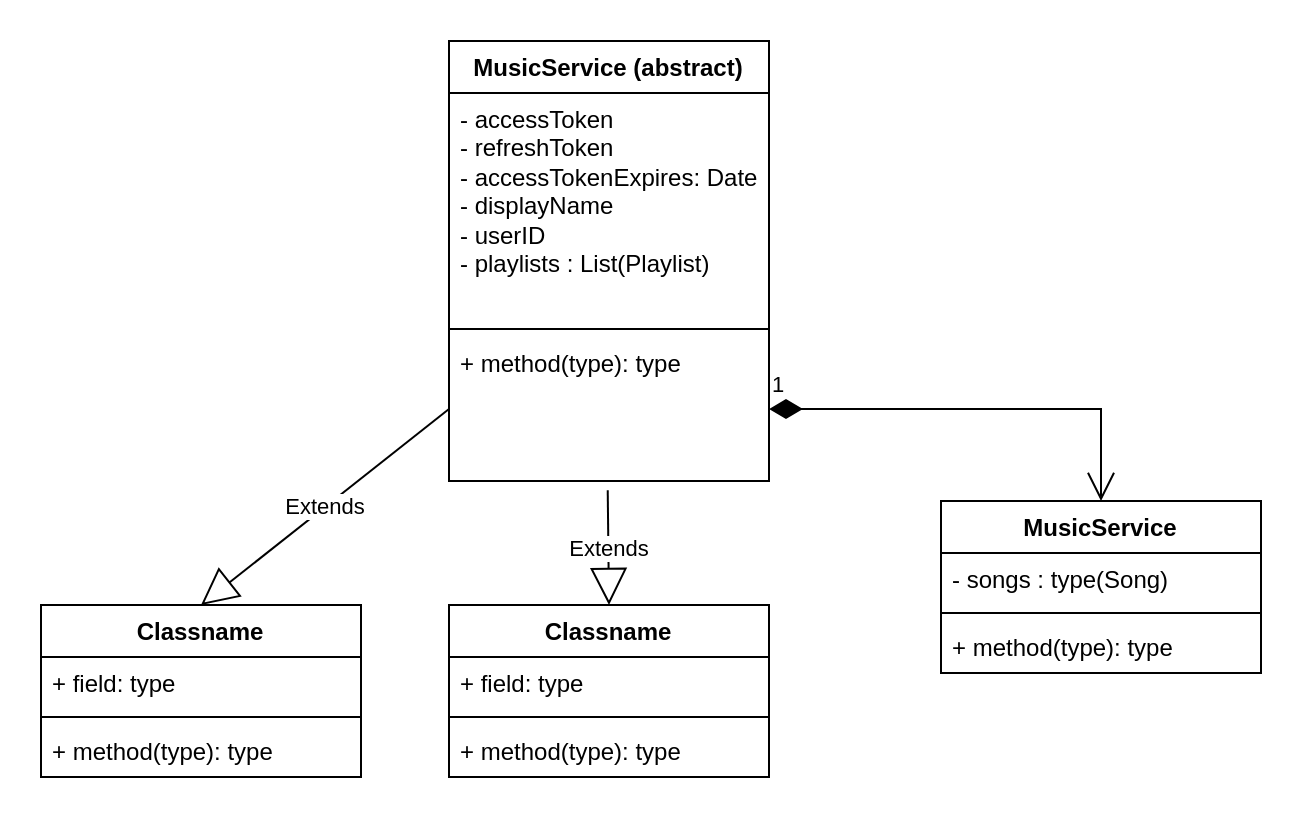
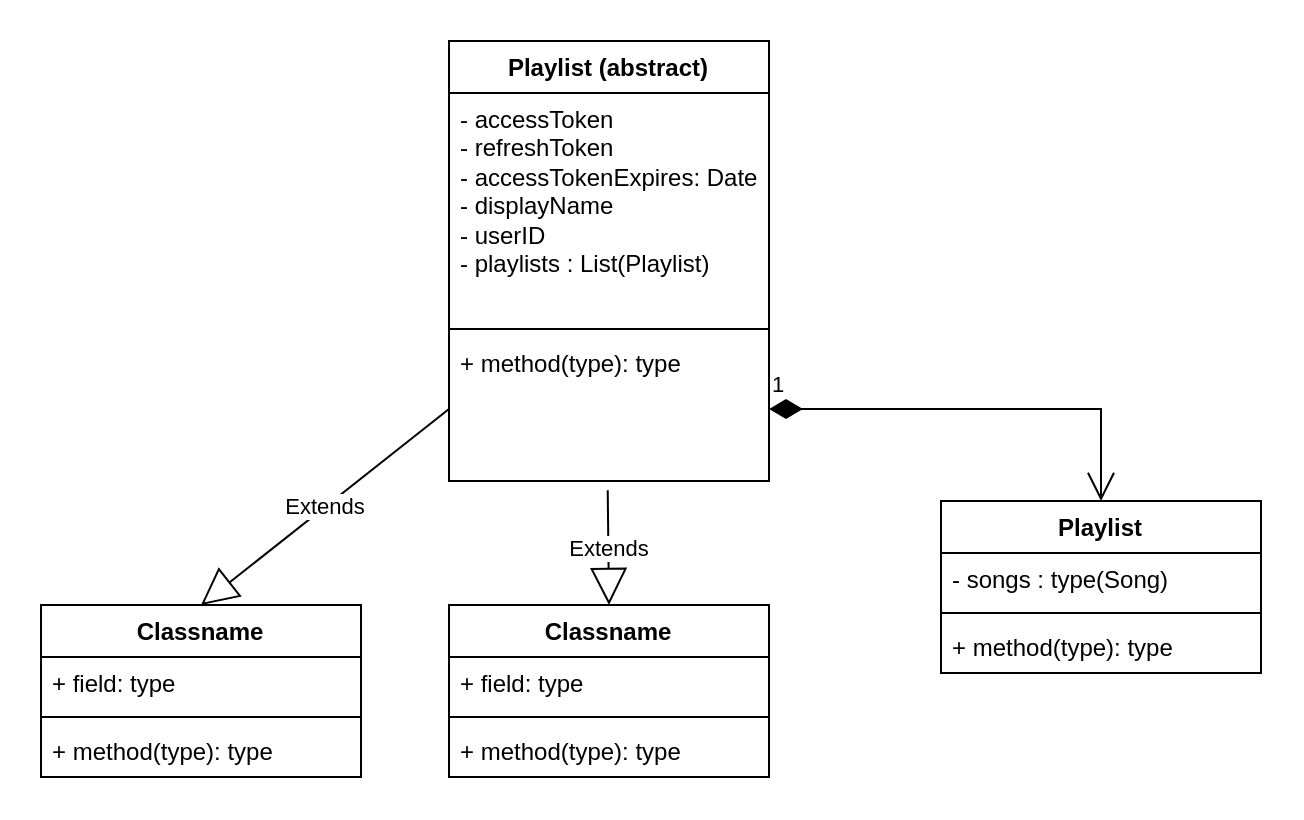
node "MusicService (abstract)": label "MusicService (abstract)" -> "Playlist (abstract)"
node "MusicService": label "MusicService" -> "Playlist"
